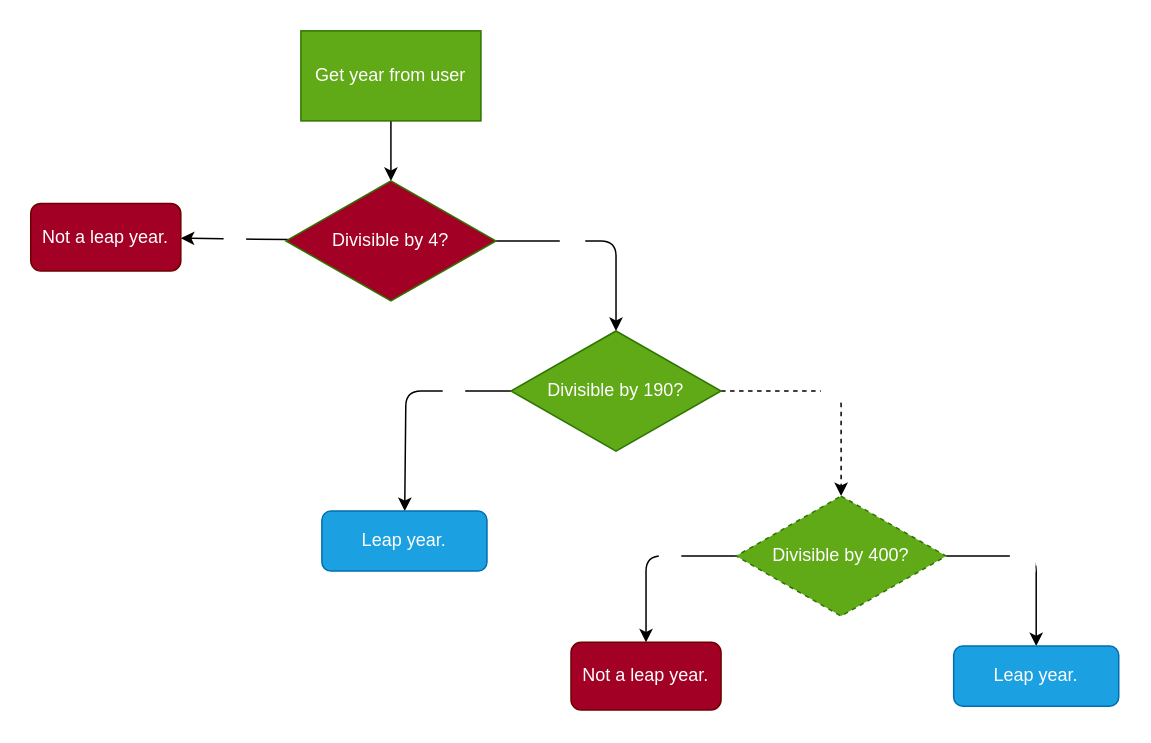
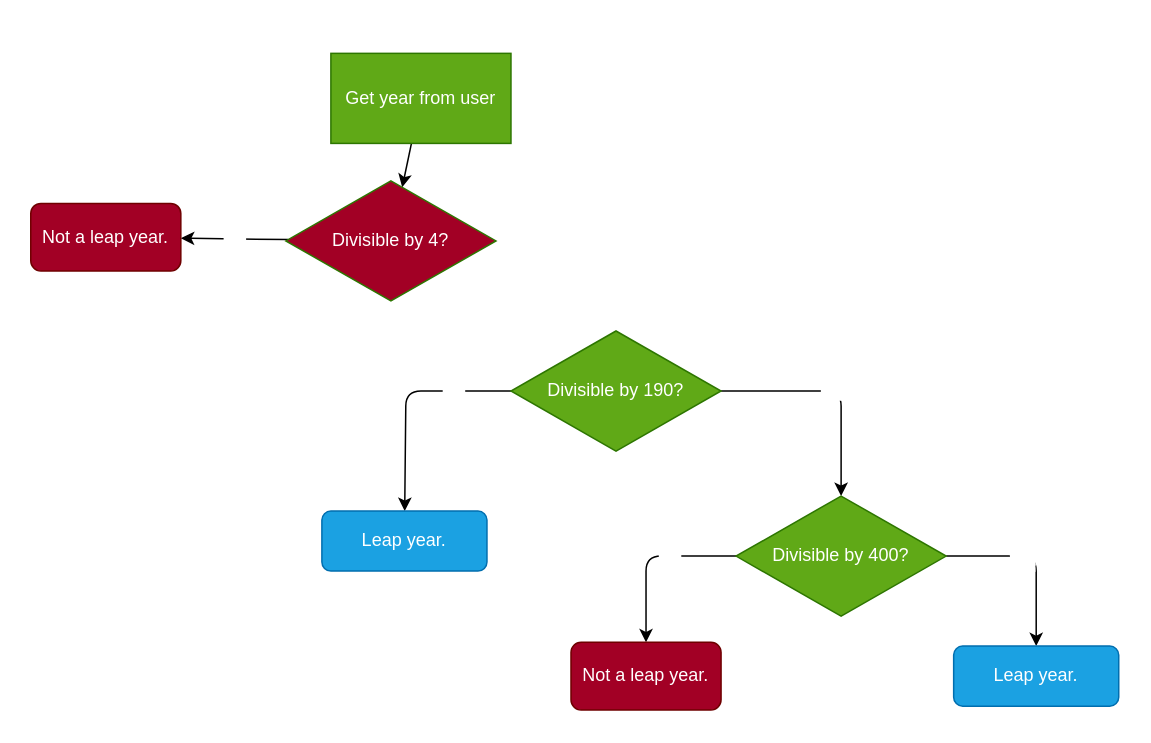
node "Get year from user": moved (391, 76) -> (421, 98)
edge "Divisible by 4?" -> "Divisible by 190?": removed, label "Yes"
edge "Divisible by 190?" -> "Divisible by 400?": style dashed -> solid
node "Divisible by 400?": style dashed -> solid
